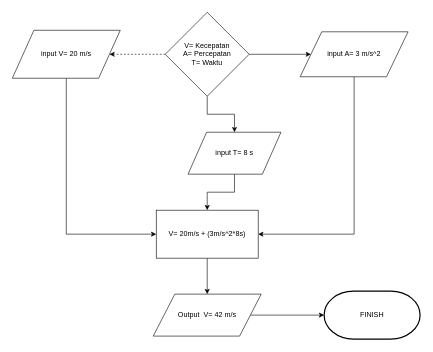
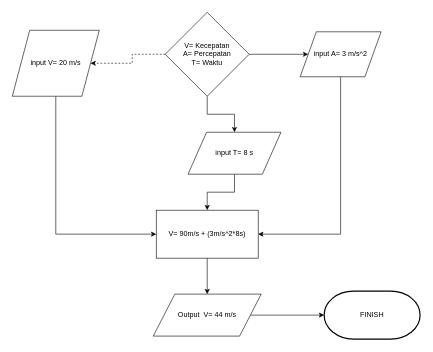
node "input V= 20 m/s": size 108x48 -> 87x66
node "input A= 3 m/s^2": size 108x45 -> 81x45
node "V= 20m/s + (3m/s^2*8s)": label "V= 20m/s + (3m/s^2*8s)" -> "V= 90m/s + (3m/s^2*8s)"
node "Output V= 42 m/s": label "Output V= 42 m/s" -> "Output V= 44 m/s"
